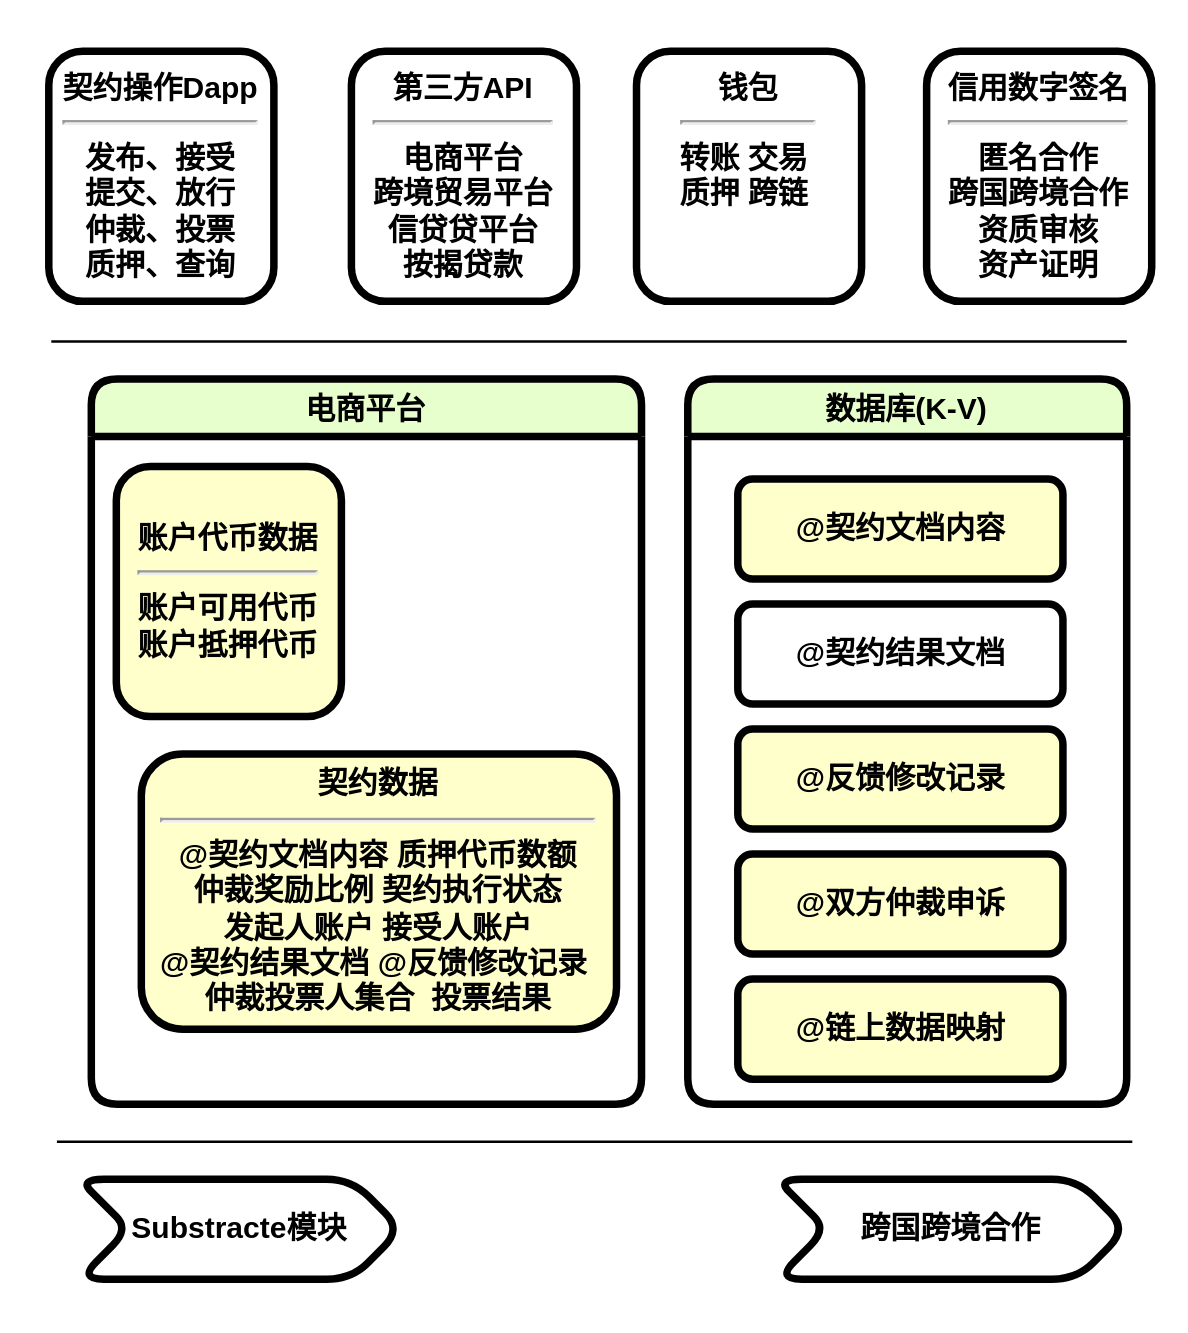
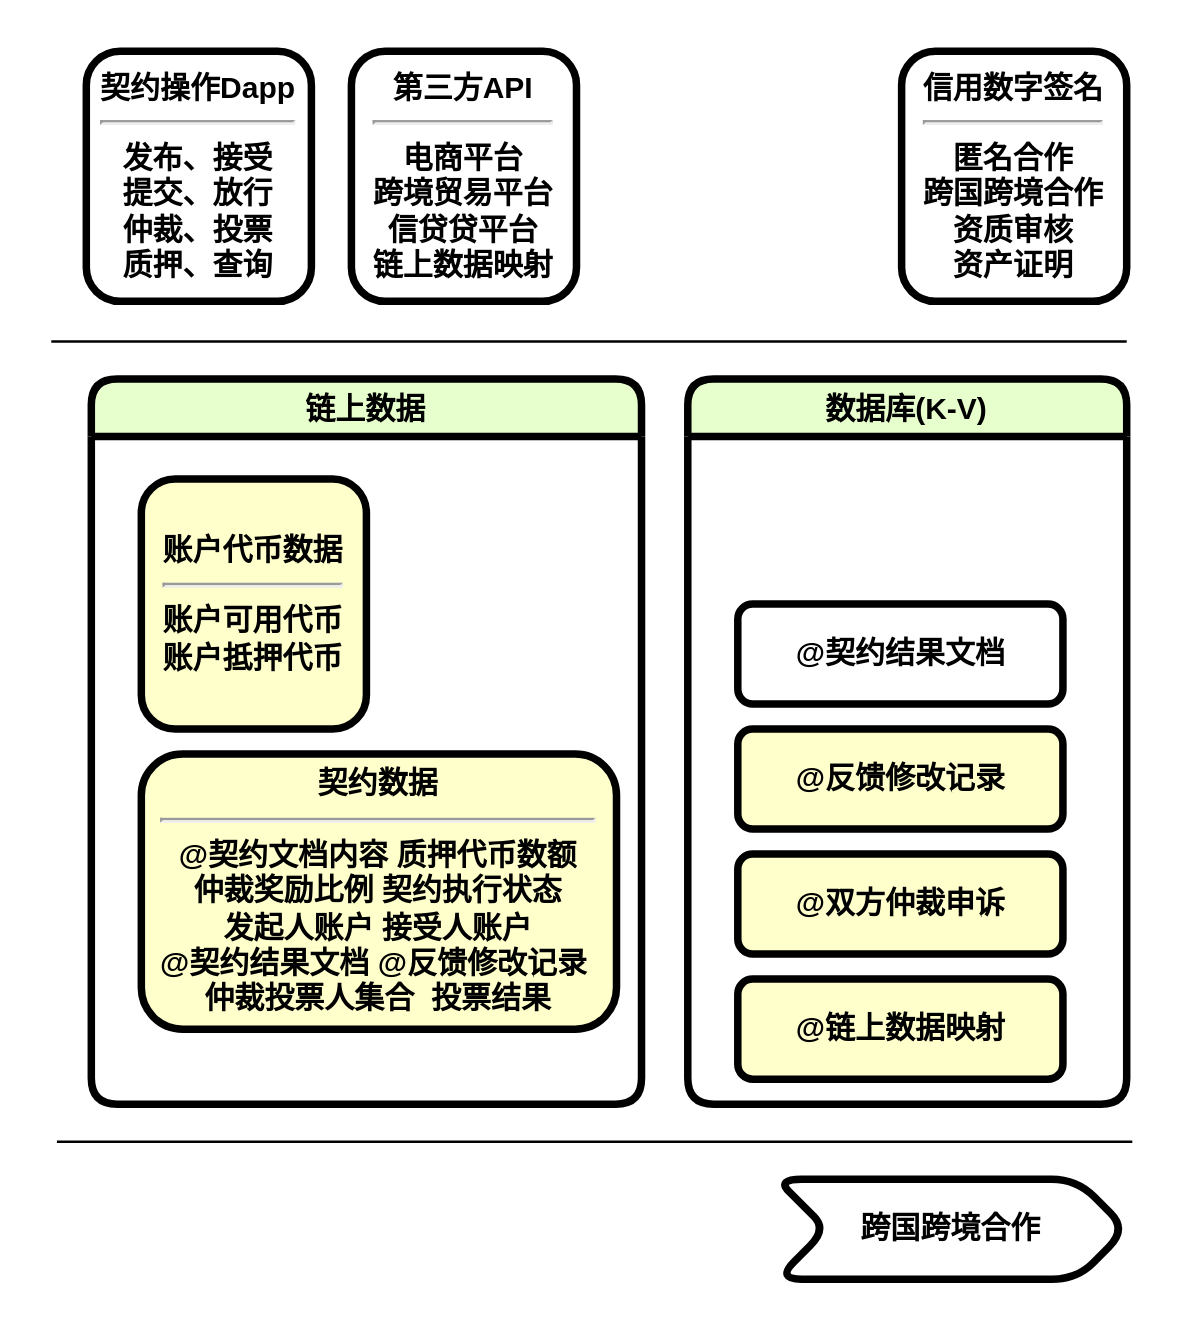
node "契约操作Dapp 发布、接受 提交、放行 仲裁、投票 质押、查询": moved (161, 176) -> (199, 176)
node "第三方API 电商平台 跨境贸易平台 信贷贷平台 按揭贷款": label "第三方API 电商平台 跨境贸易平台 信贷贷平台 按揭贷款" -> "第三方API 电商平台 跨境贸易平台 信贷贷平台 链上数据映射"
node "钱包 转账 交易 质押 跨链": removed
node "信用数字签名 匿名合作 跨国跨境合作 资质审核 资产证明": moved (1039, 176) -> (1014, 176)
node "电商平台": label "电商平台" -> "链上数据"
node "@契约文档内容": removed
node "账户代币数据 账户可用代币 账户抵押代币": moved (229, 591) -> (254, 604)
node "Substracte模块": removed
